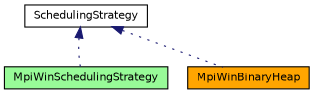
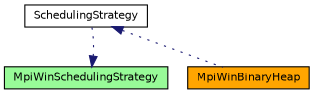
edge "MpiWinSchedulingStrategy" -> "SchedulingStrategy": reversed
